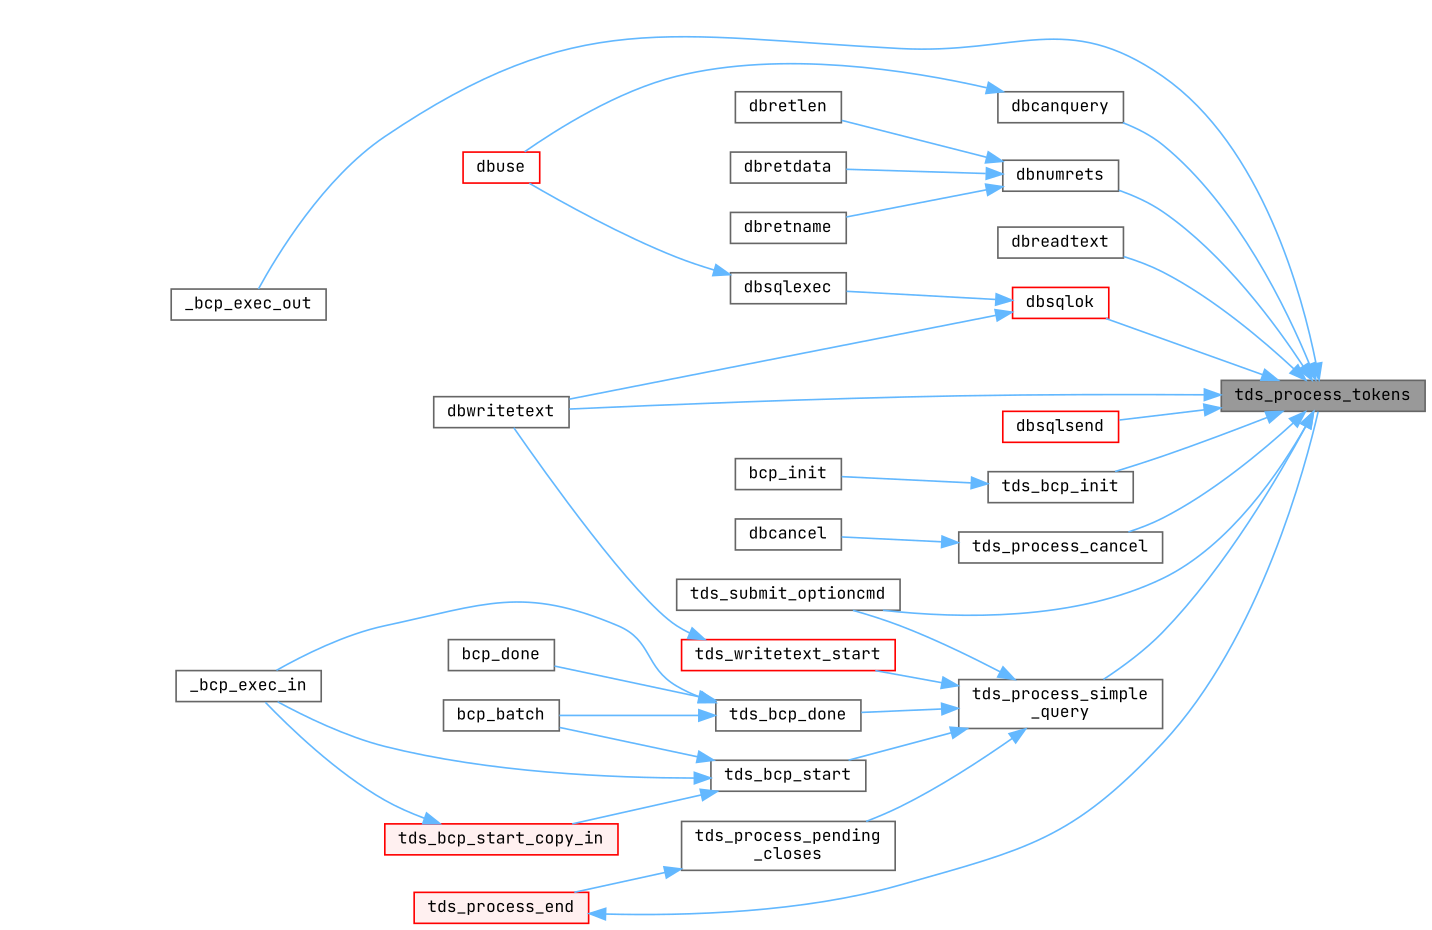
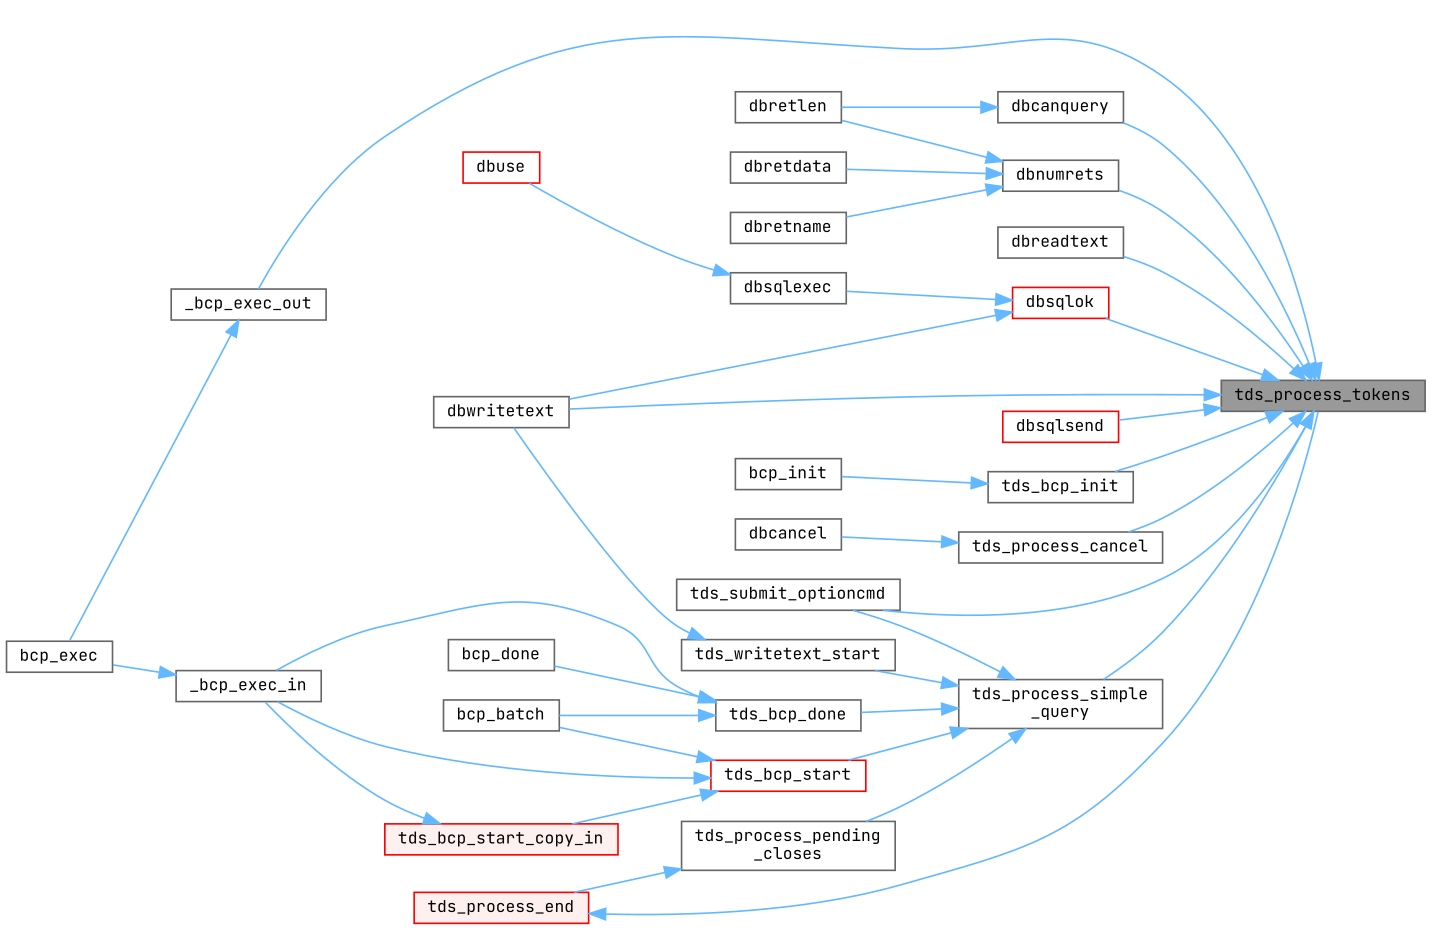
edge "dbuse" -> "dbcanquery": now "dbretlen" -> "dbcanquery"
node "tds_writetext_start": color red -> grey40
node "bcp_exec": added
node "tds_bcp_start": color grey40 -> red
